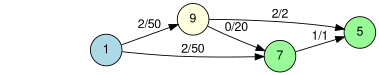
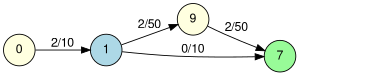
edge "9" -> "7": label "0/20" -> "2/50"
node "5": removed
node "0": added
edge "1" -> "7": label "2/50" -> "0/10"
